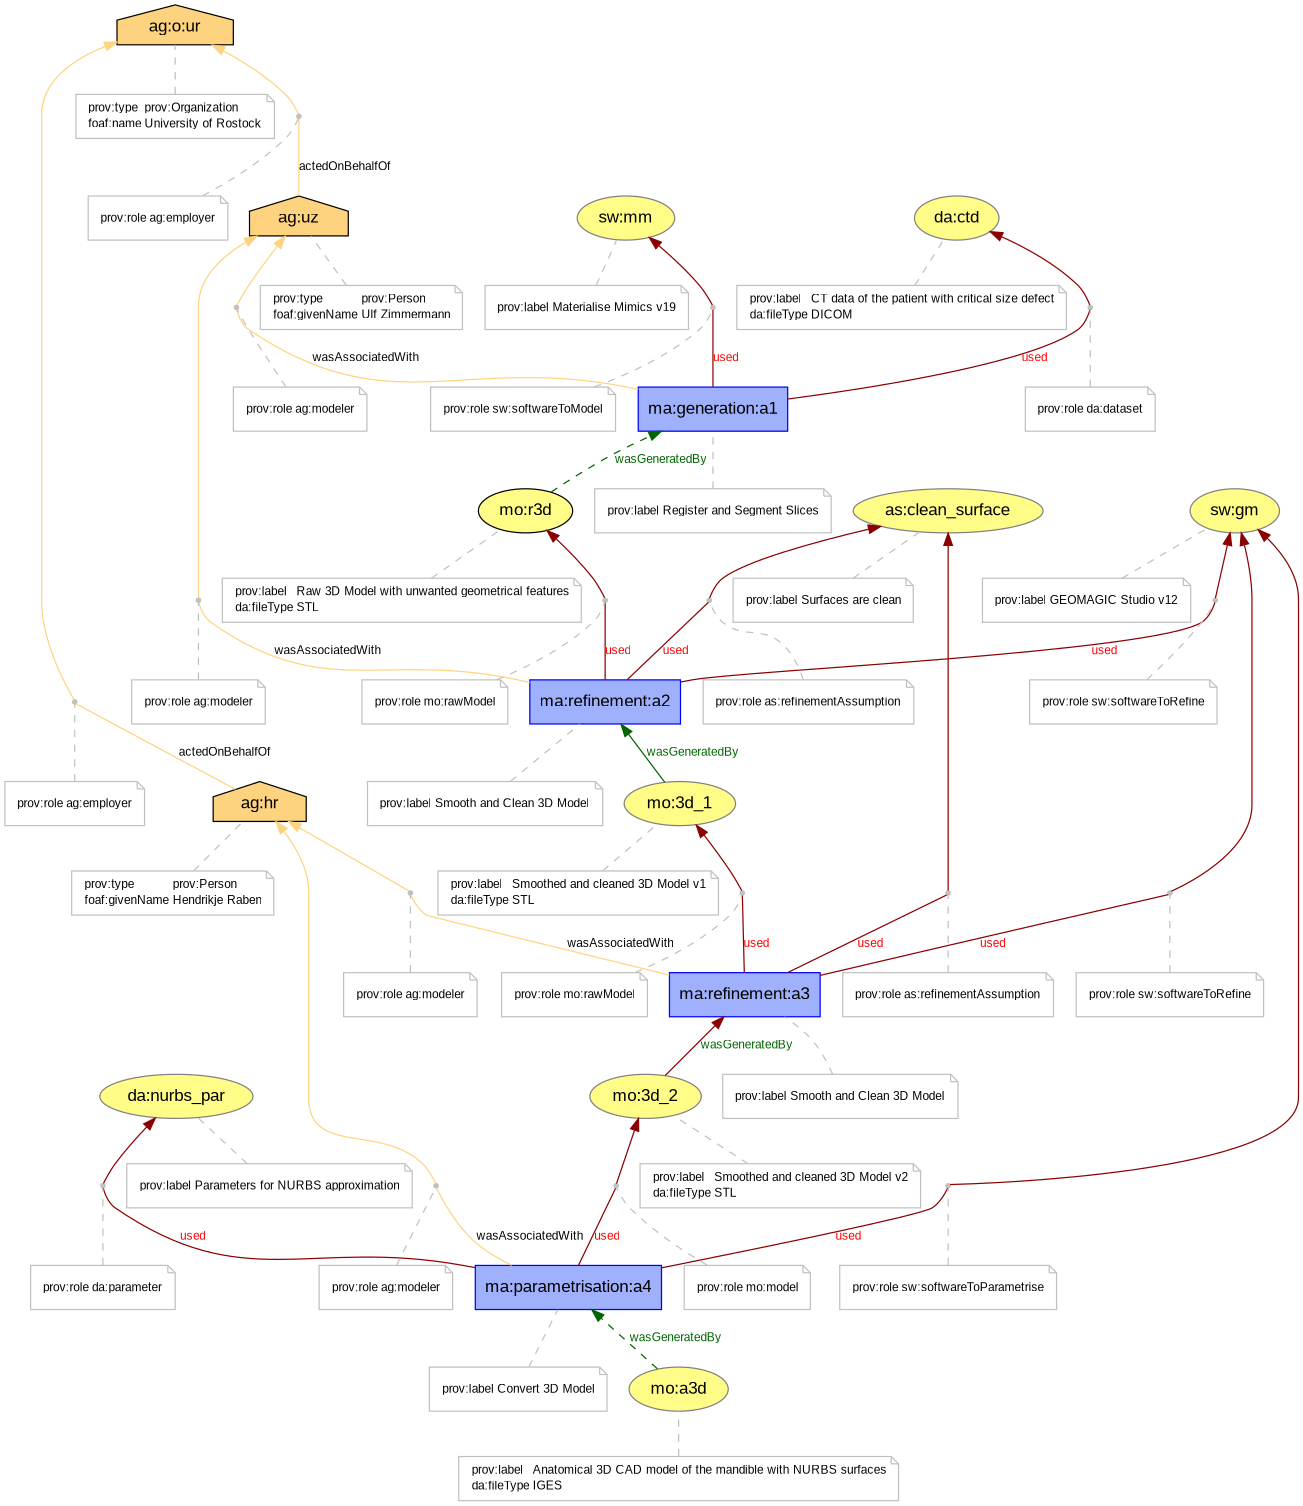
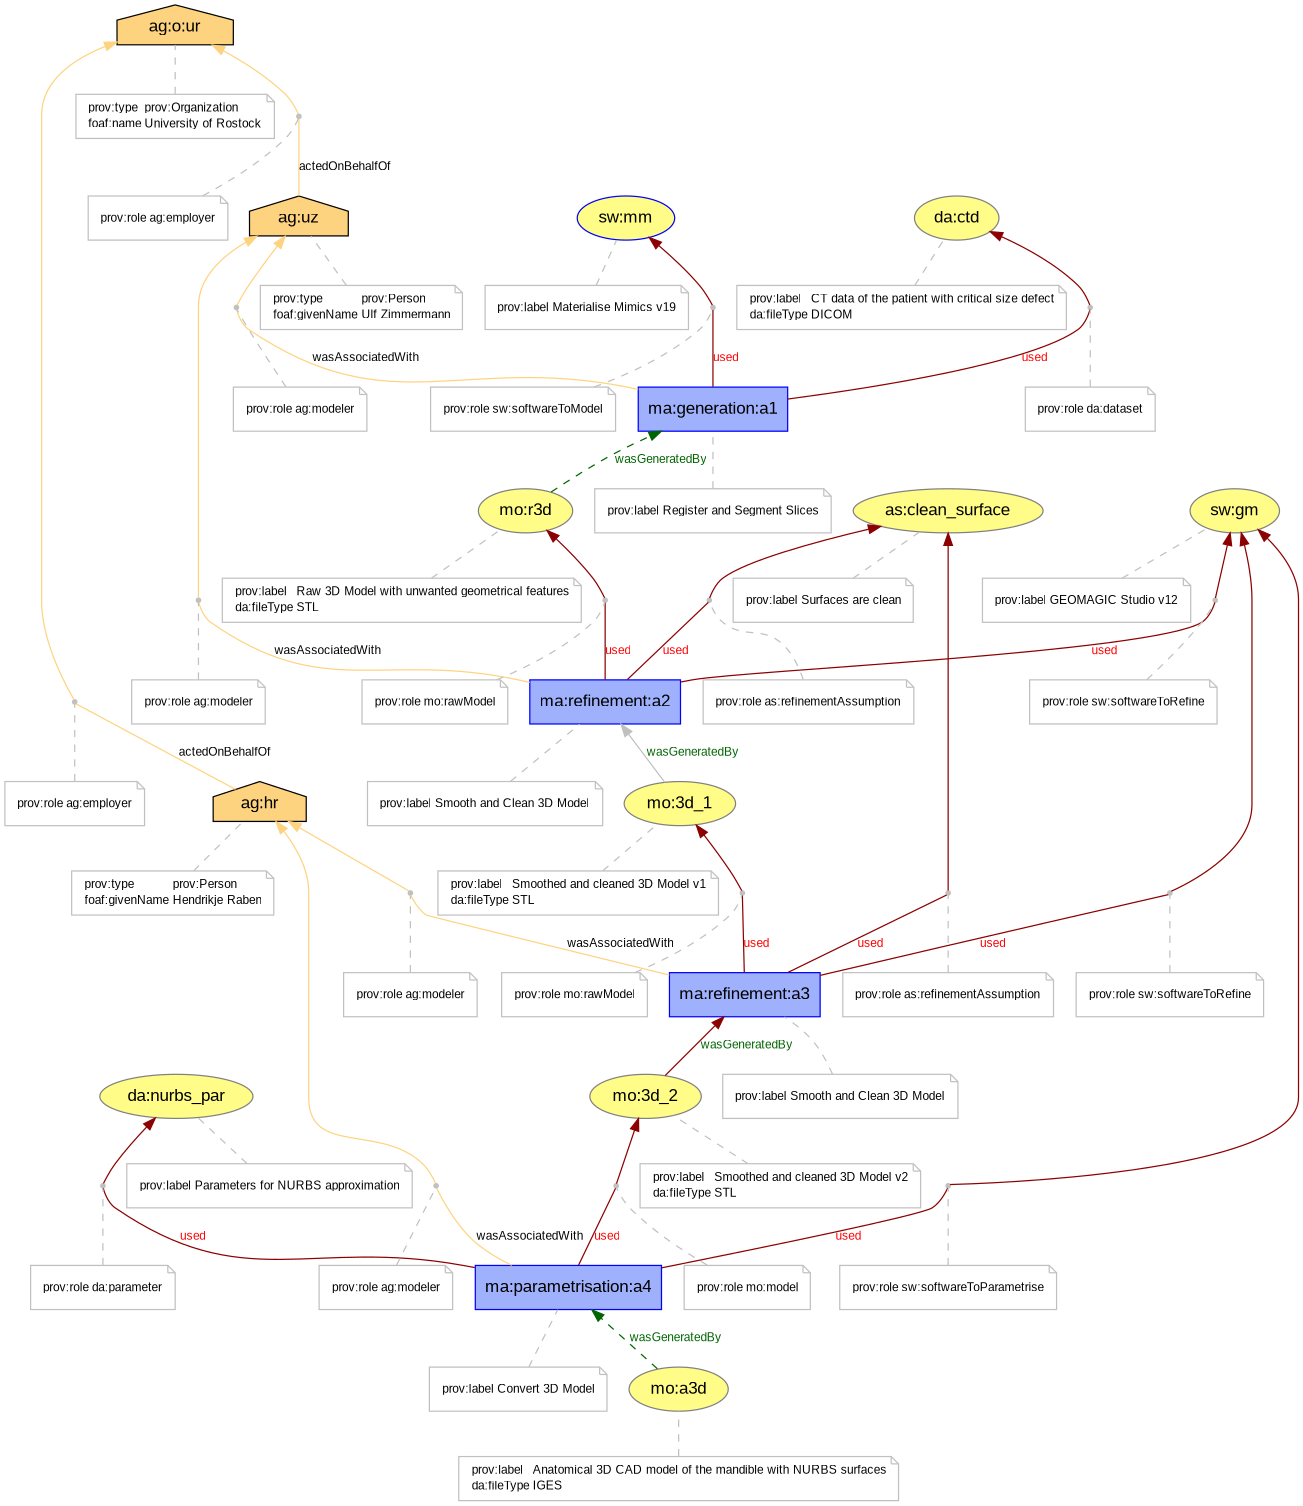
node "sw:mm": color #808080 -> #0000ff
node "mo:r3d": color black -> #808080
edge "mo:3d_1" -> "ma:refinement:a2": color darkgreen -> gray
